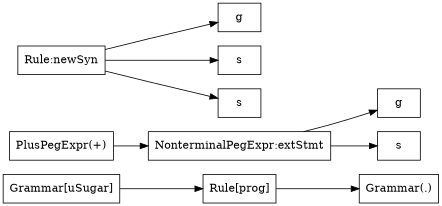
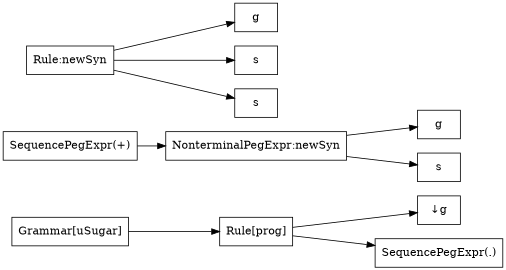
node "PlusPegExpr(+)": label "PlusPegExpr(+)" -> "SequencePegExpr(+)"
node "NonterminalPegExpr:extStmt": label "NonterminalPegExpr:extStmt" -> "NonterminalPegExpr:newSyn"
node "Grammar(.)": label "Grammar(.)" -> "SequencePegExpr(.)"
node "↓g": added
